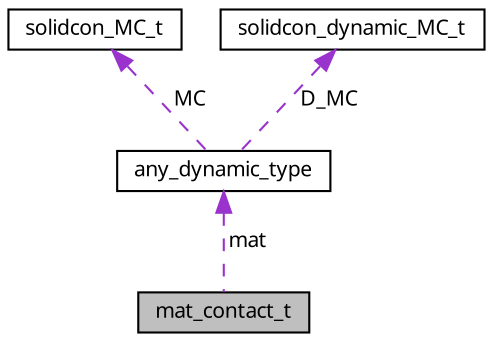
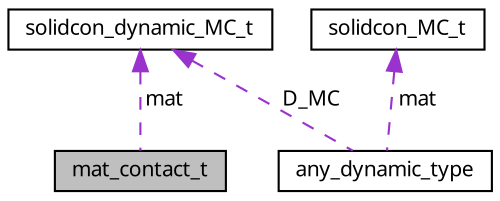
edge "any_dynamic_type" -> "solidcon_MC_t": label " MC" -> " mat"
edge "mat_contact_t" -> "any_dynamic_type": now "mat_contact_t" -> "solidcon_dynamic_MC_t"
